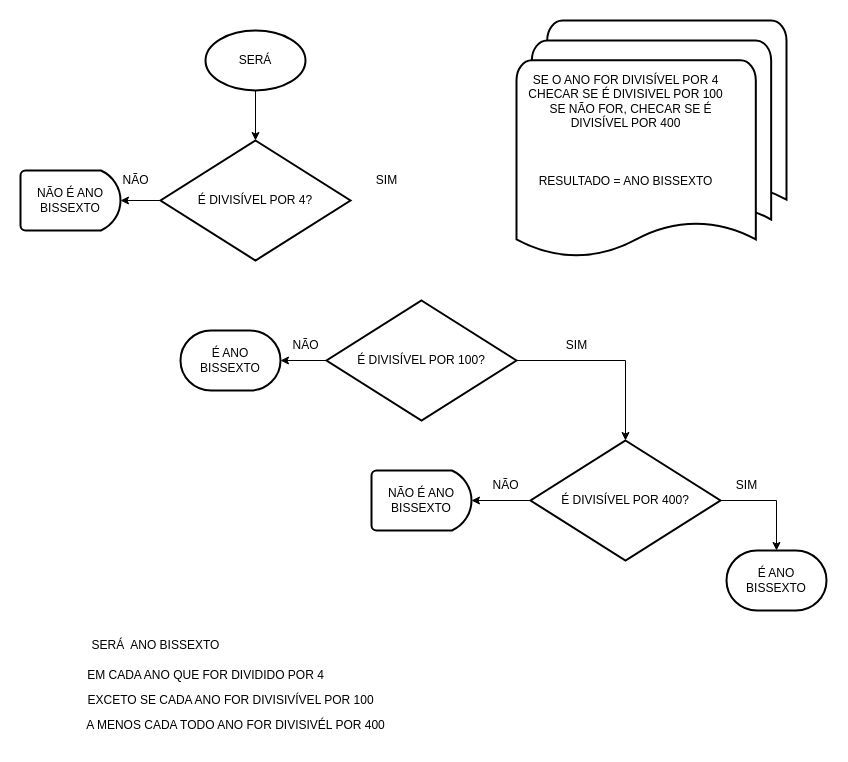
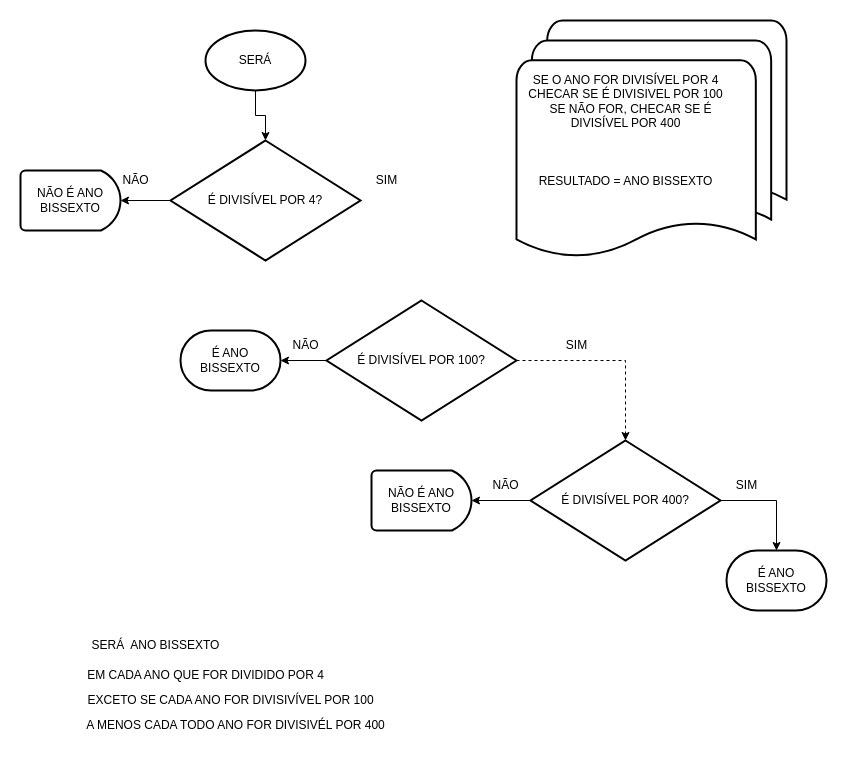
node "É DIVISÍVEL POR 4?": moved (256, 201) -> (266, 201)
edge "É DIVISÍVEL POR 100?" -> "É DIVISÍVEL POR 400?": style solid -> dashed
